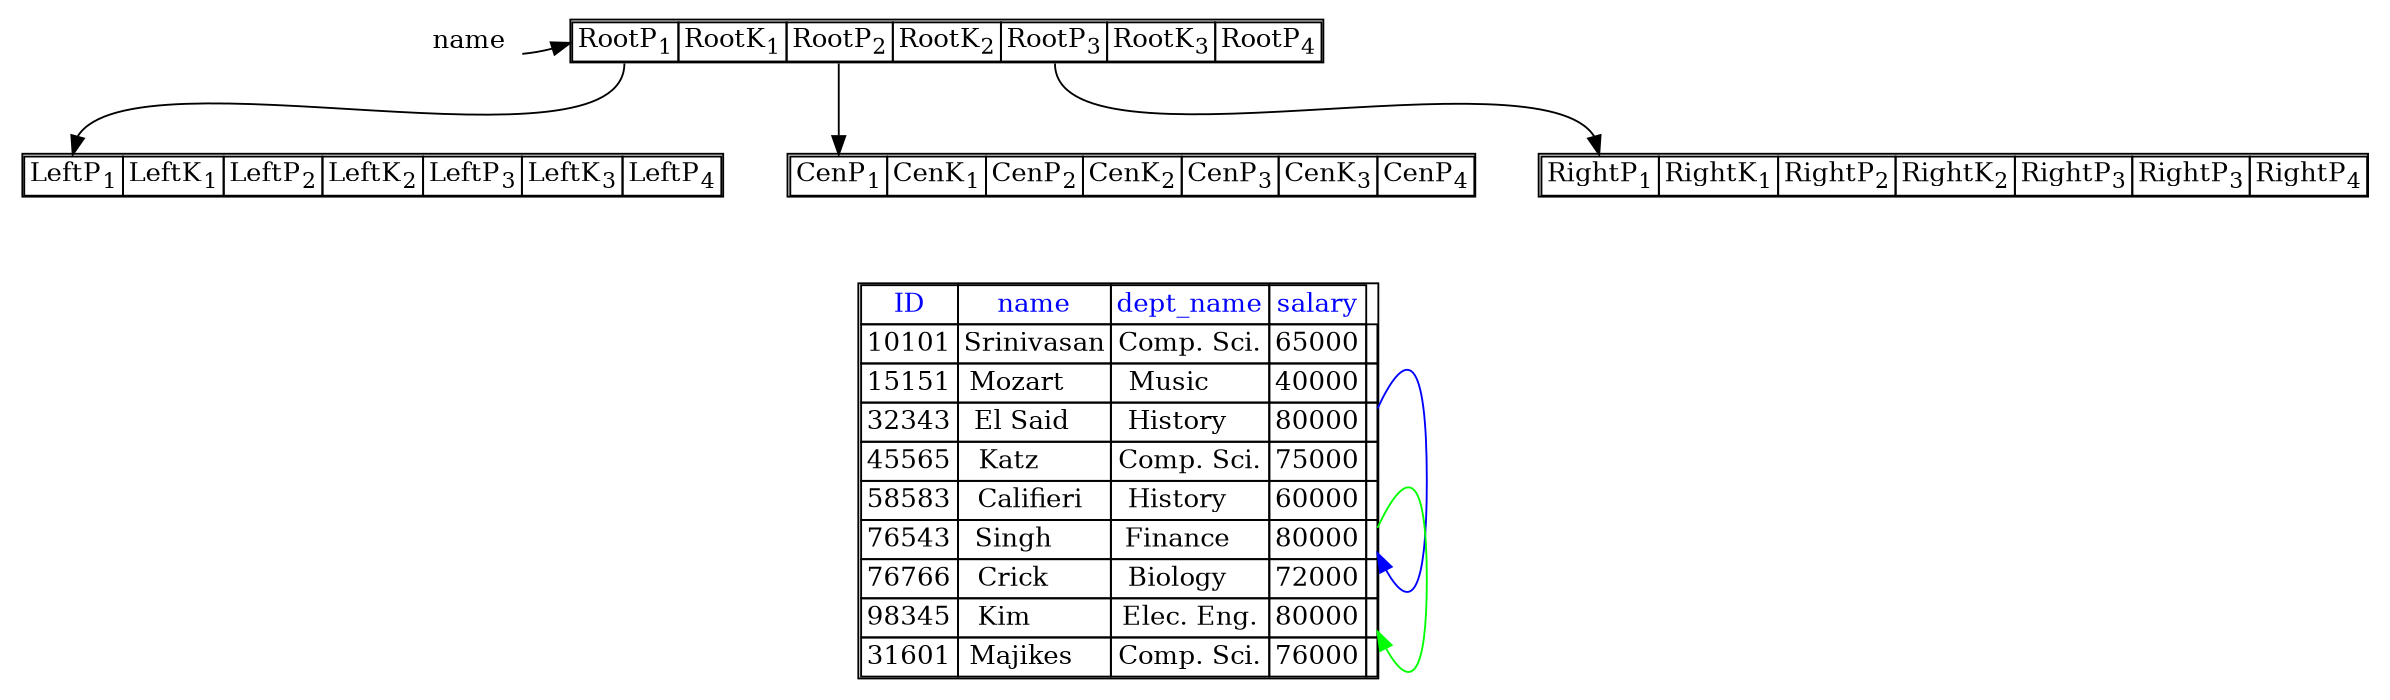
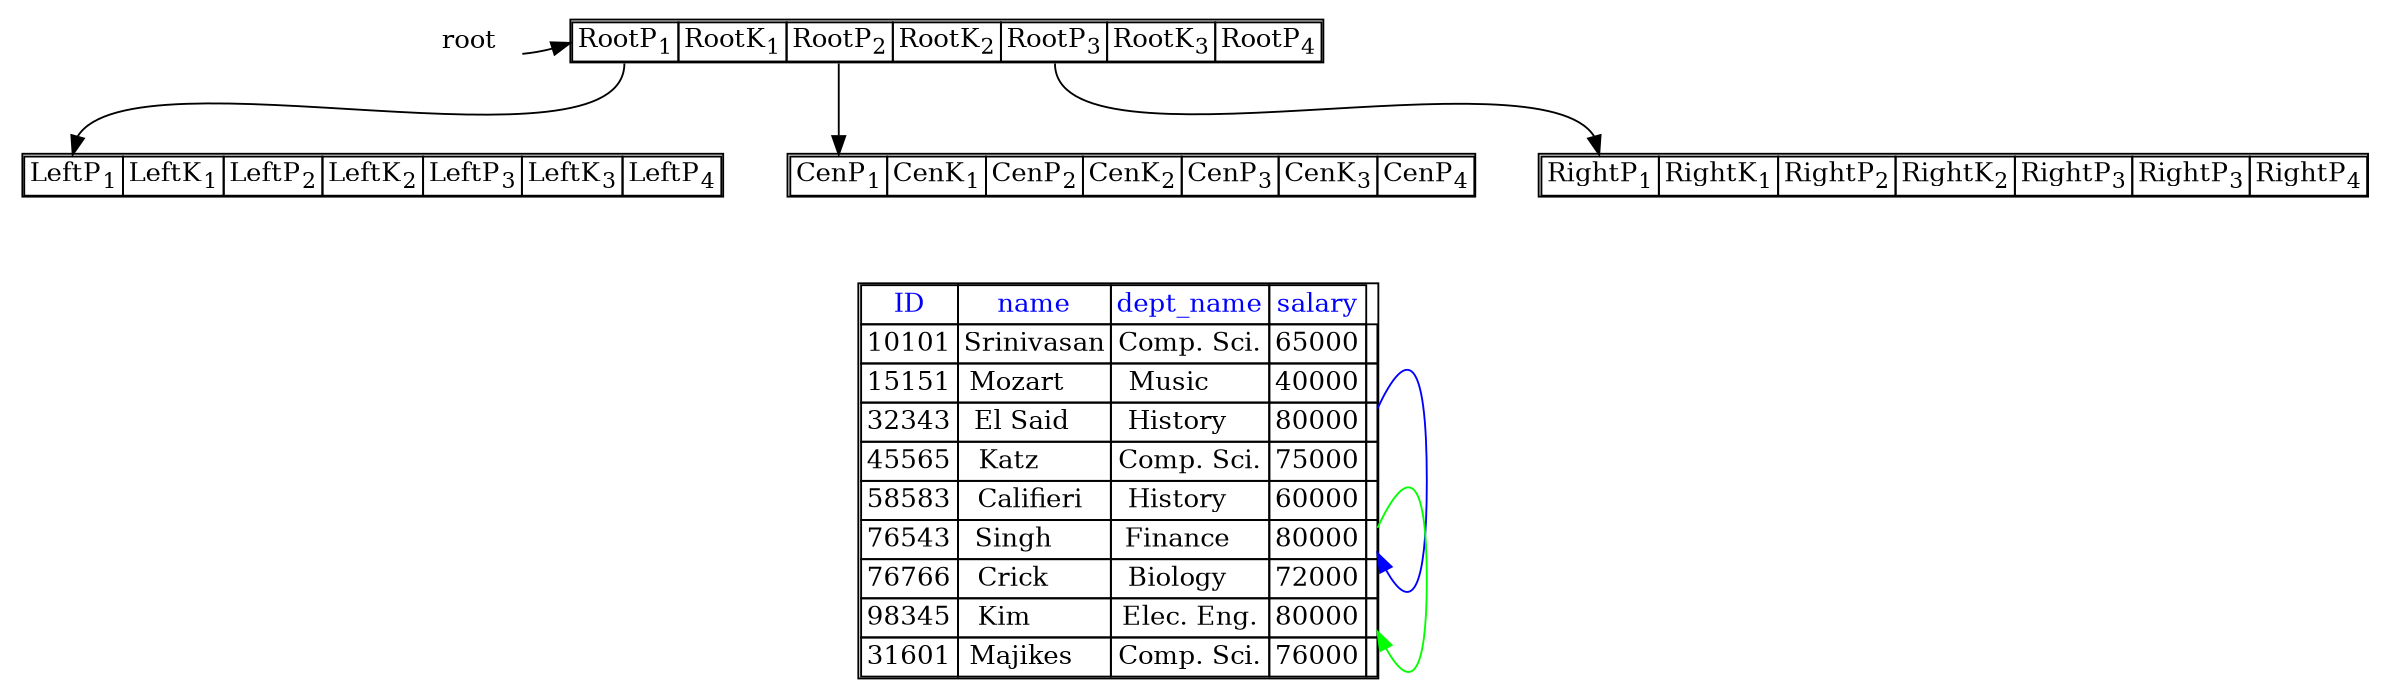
node "name": label "name" -> "root"
